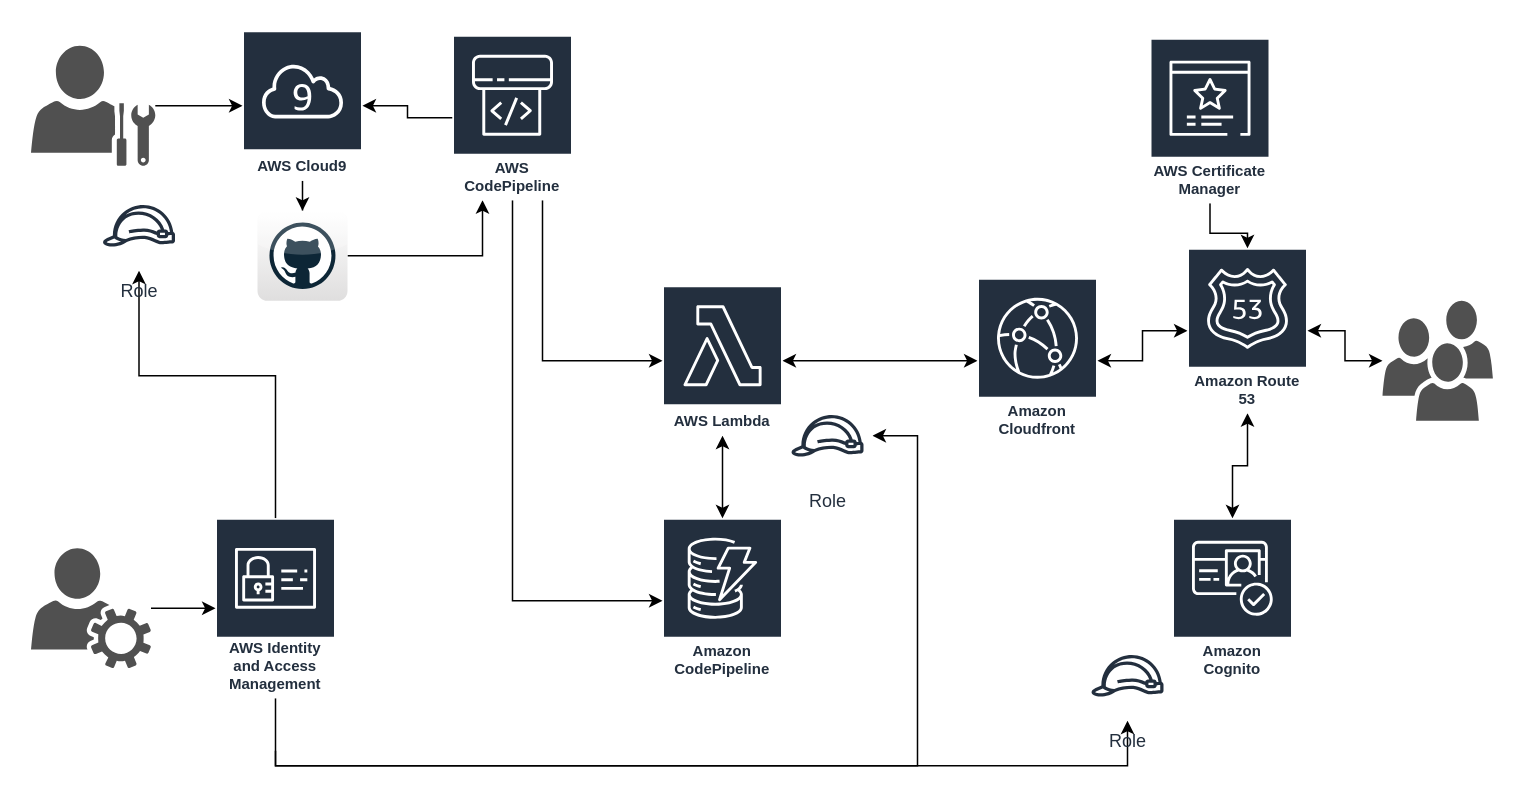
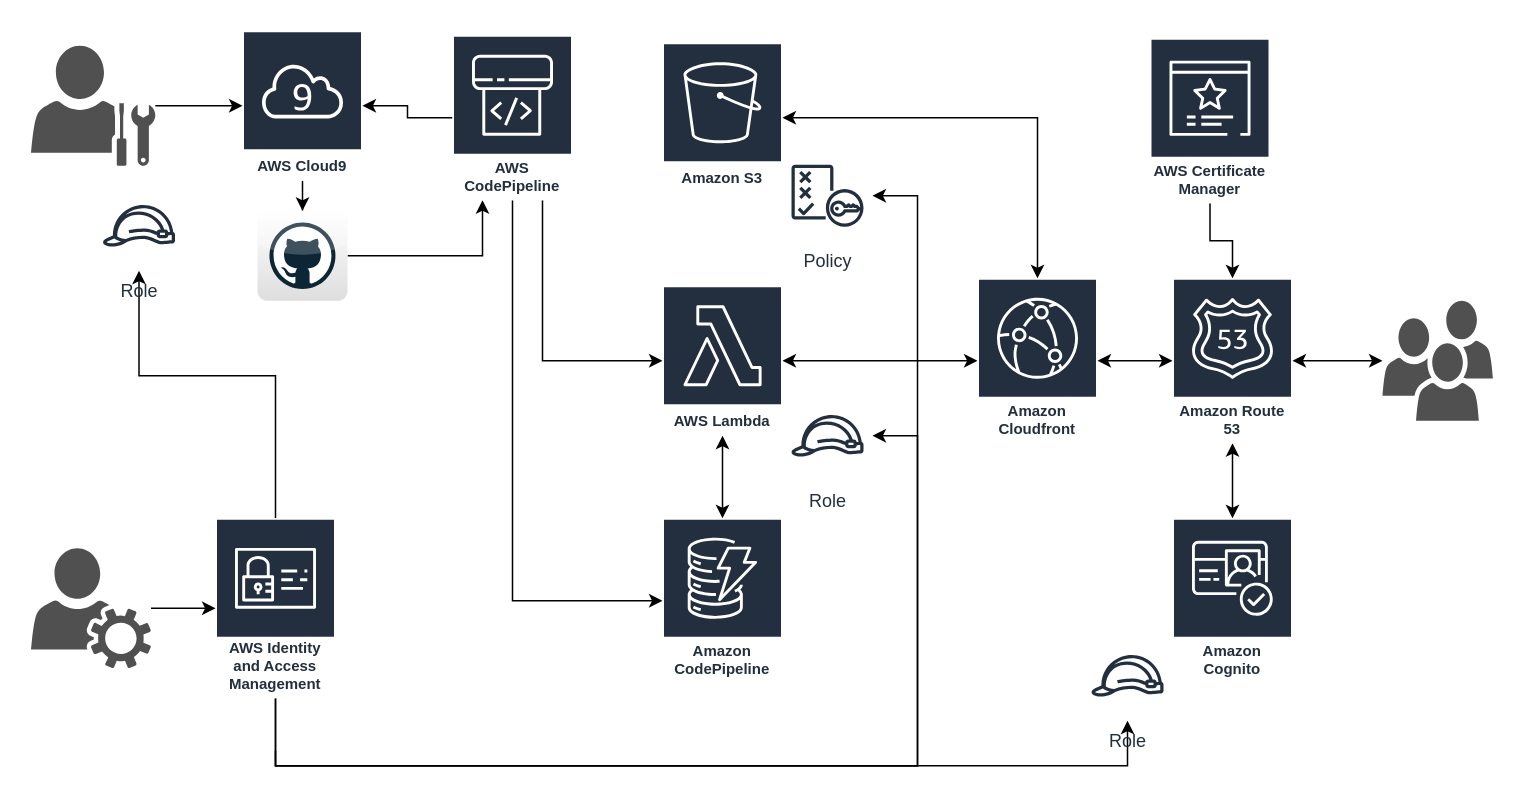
node "Amazon S3": added
edge "Amazon S3" -- "Amazon Cloudfront": added
node "Policy": added
edge "AWS Identity and Access Management" -> "Policy": added
node "Amazon Route 53": moved (1247, 331) -> (1232, 361)
